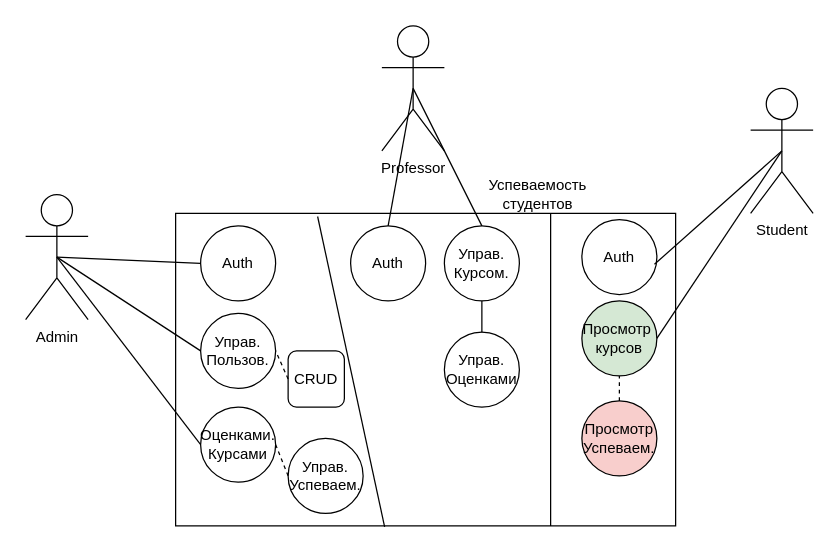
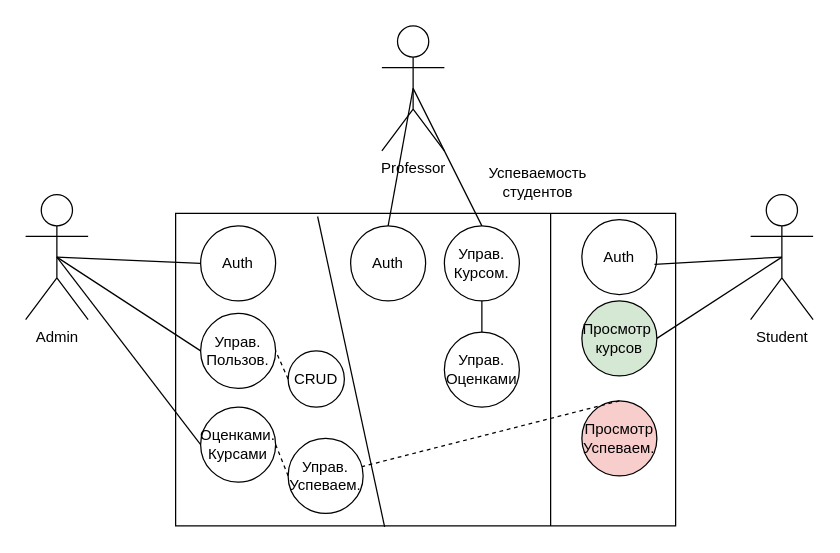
node "Student": moved (782, 151) -> (782, 257)
node "Успеваемость студентов": moved (538, 194) -> (538, 182)
node "CRUD": shape rounded rectangle -> ellipse
edge "Просмотр курсов" -- "Просмотр Успеваем.": now "Управ. Успеваем." -- "Просмотр Успеваем."
